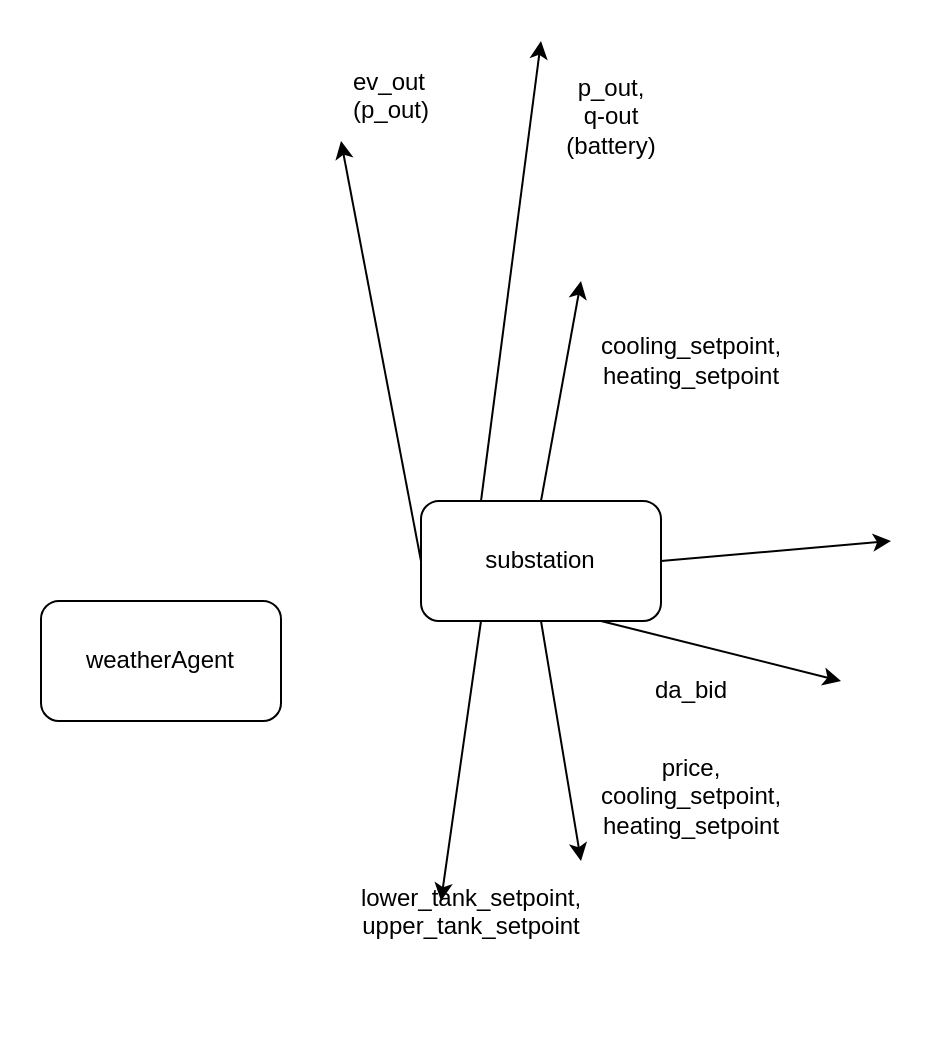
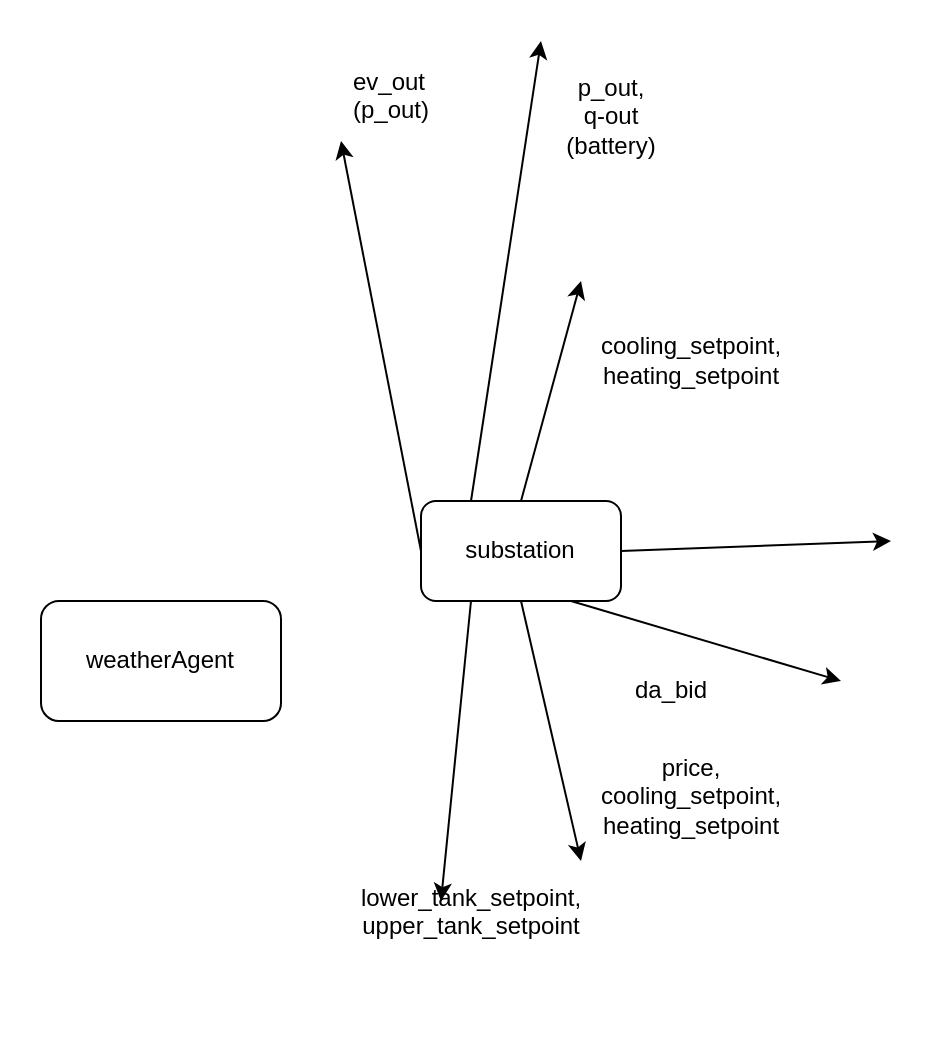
node "substation": size 240x120 -> 200x100
node "da_bid": moved (691, 691) -> (671, 691)
